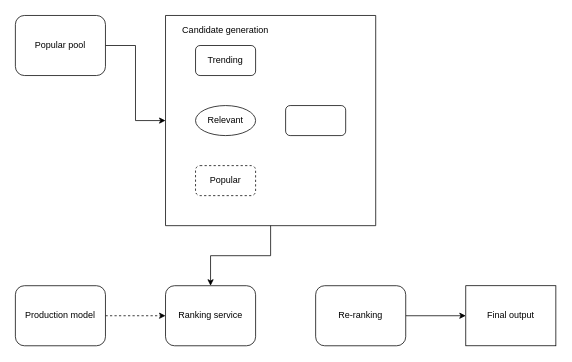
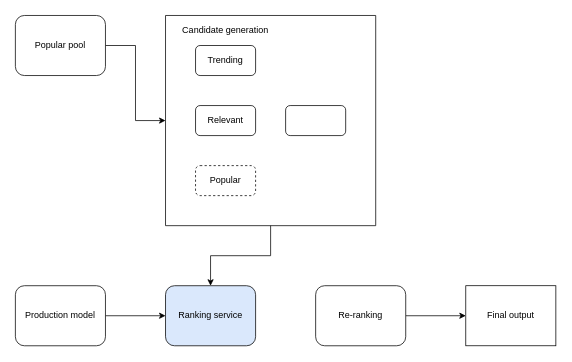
node "Relevant": shape ellipse -> rounded rectangle
edge "Production model" -> "Ranking service": style dashed -> solid
node "Ranking service": fillcolor #ffffff -> #dae8fc
